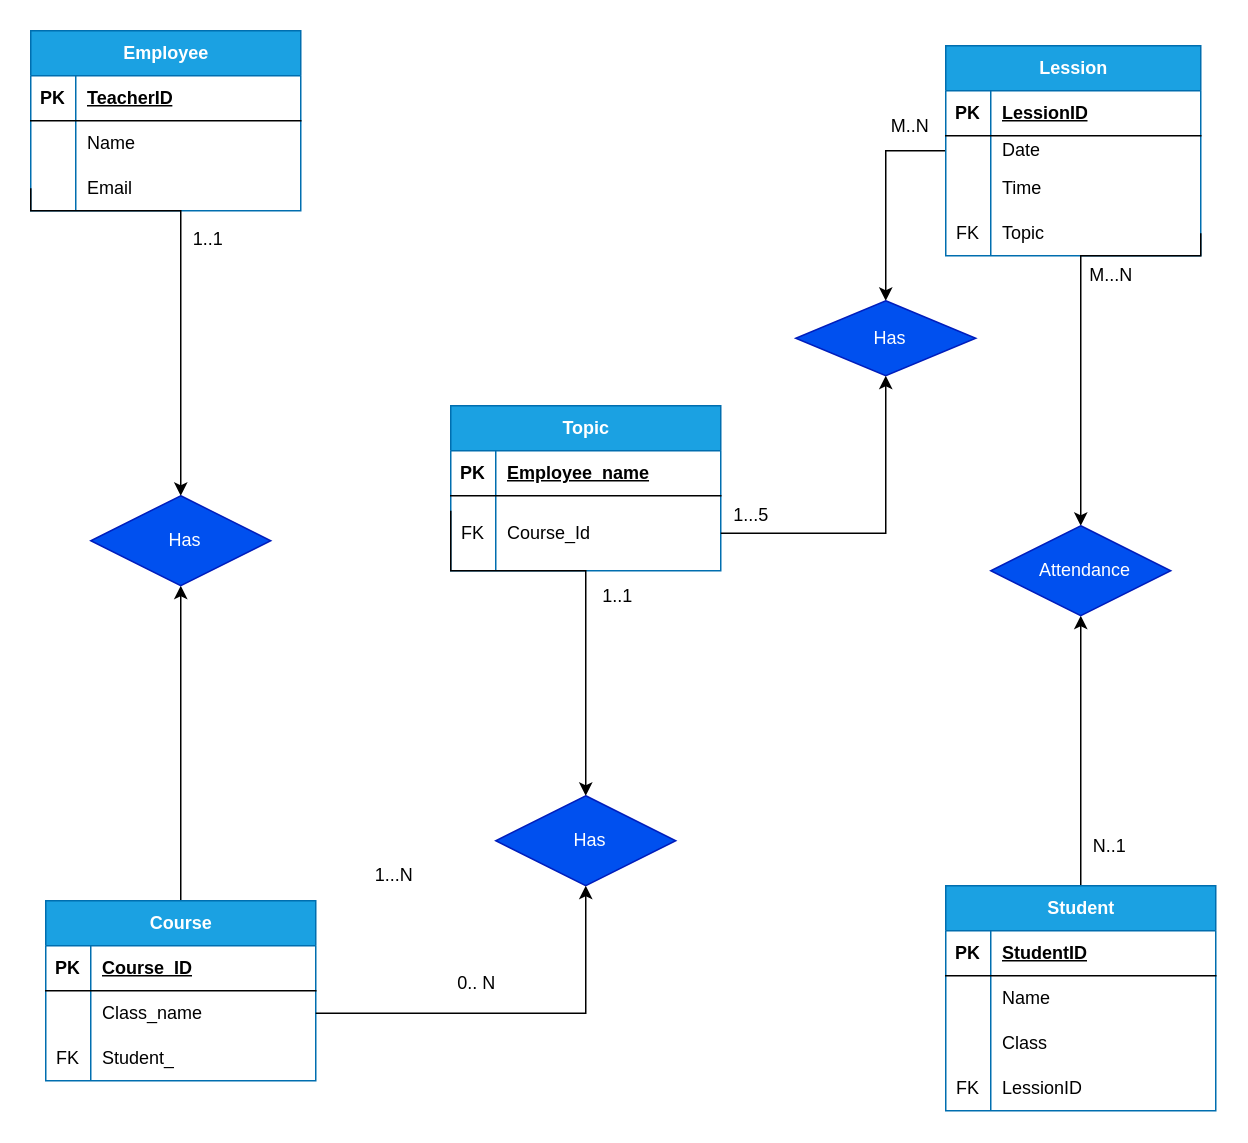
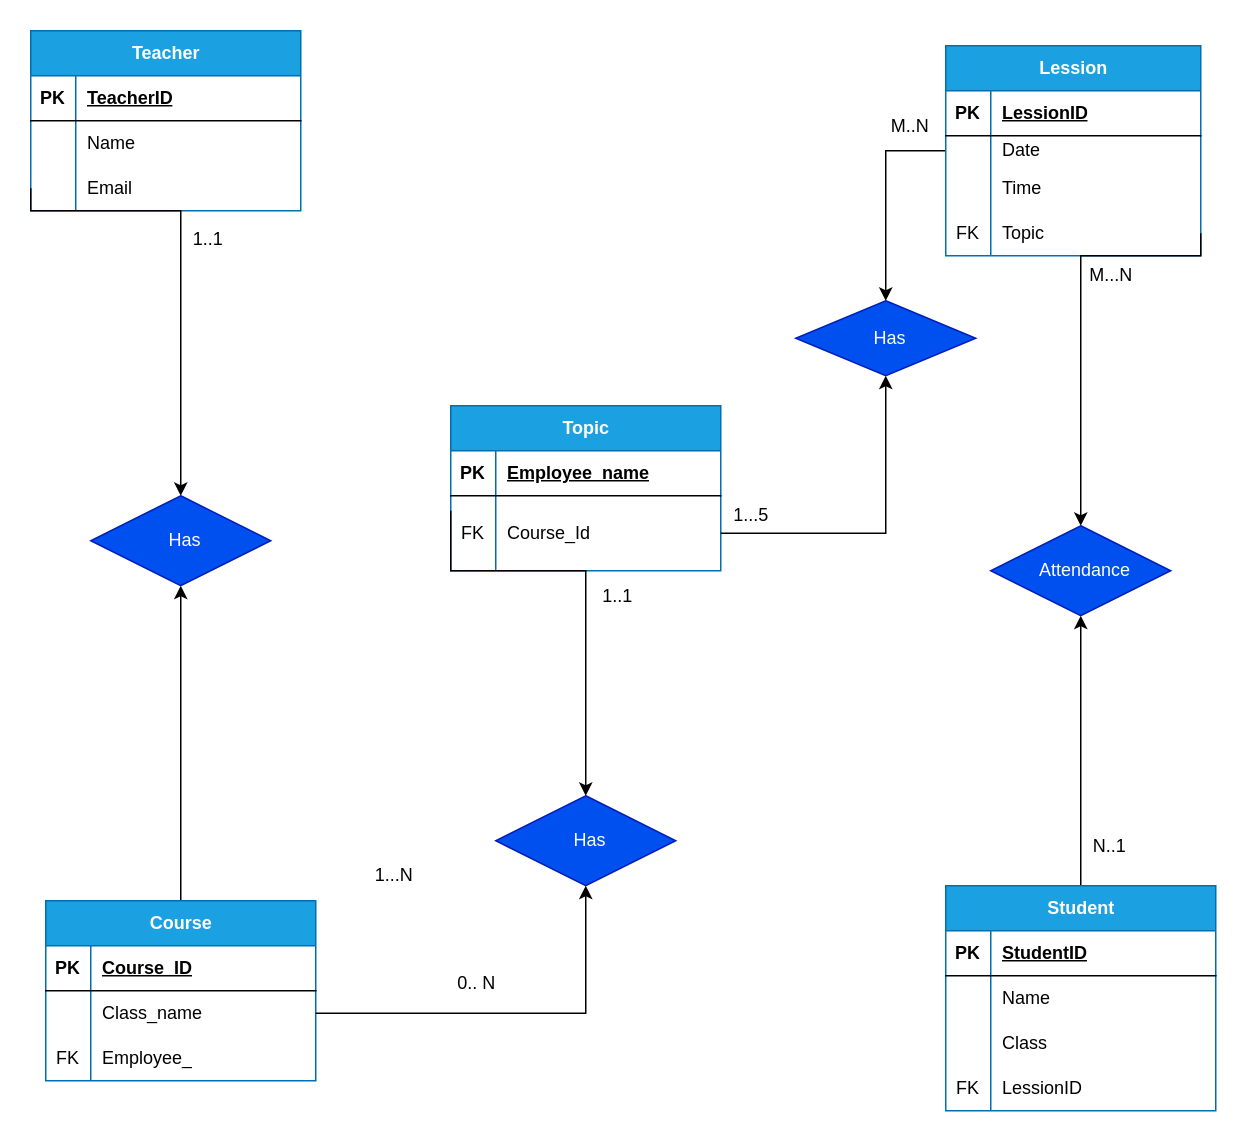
node "Employee": label "Employee" -> "Teacher"
node "Student_": label "Student_" -> "Employee_"
